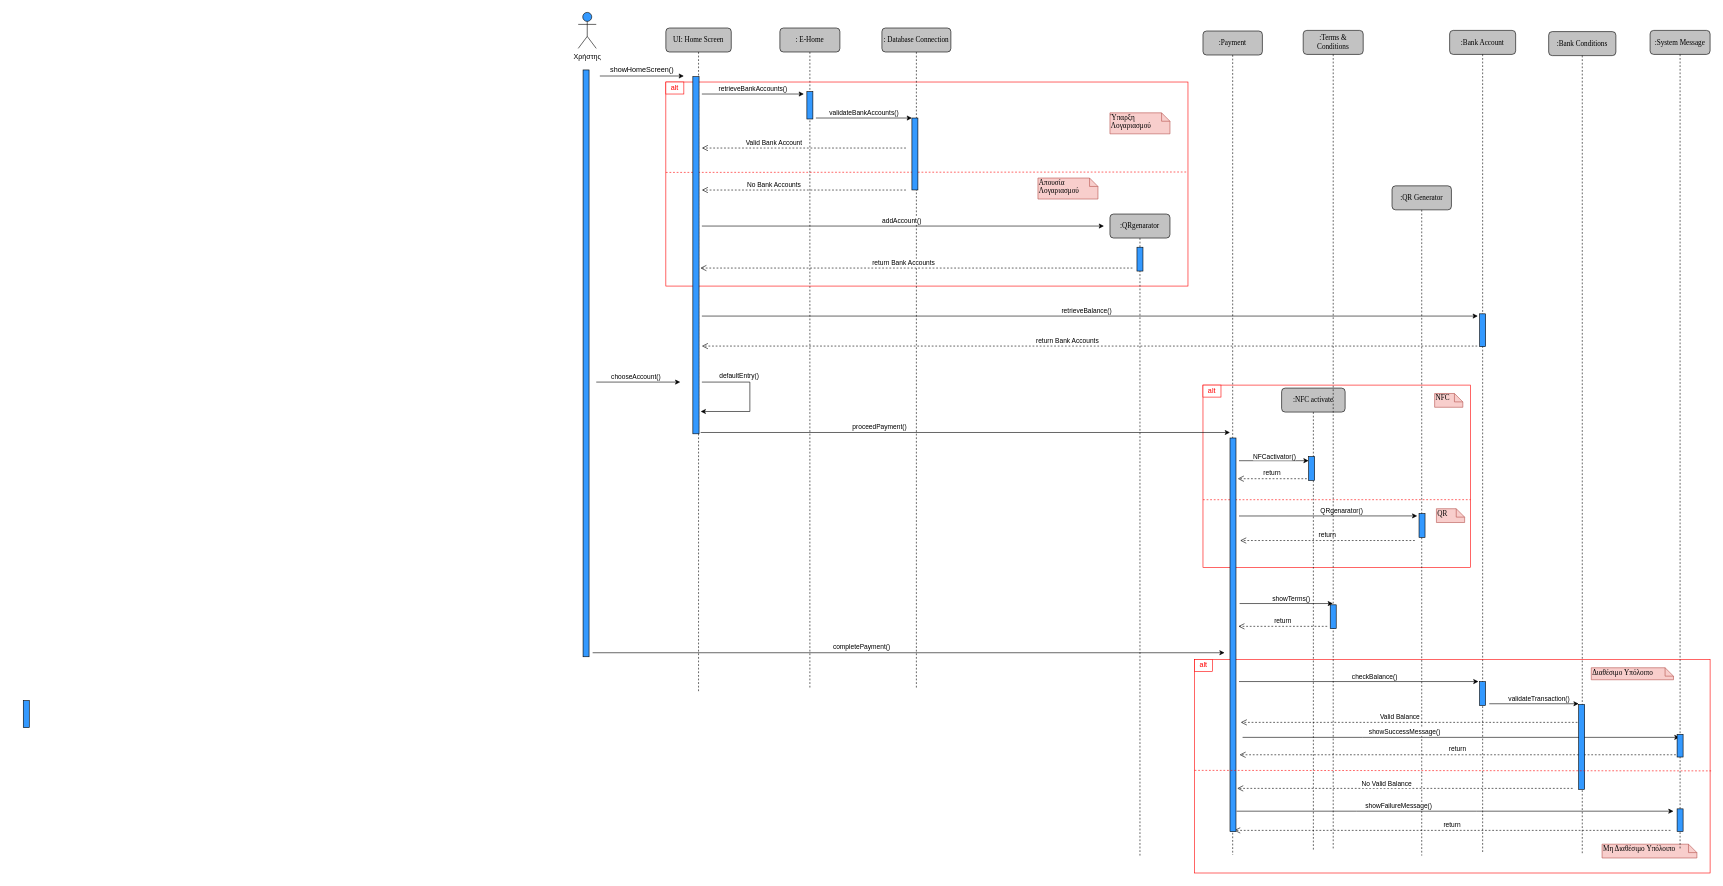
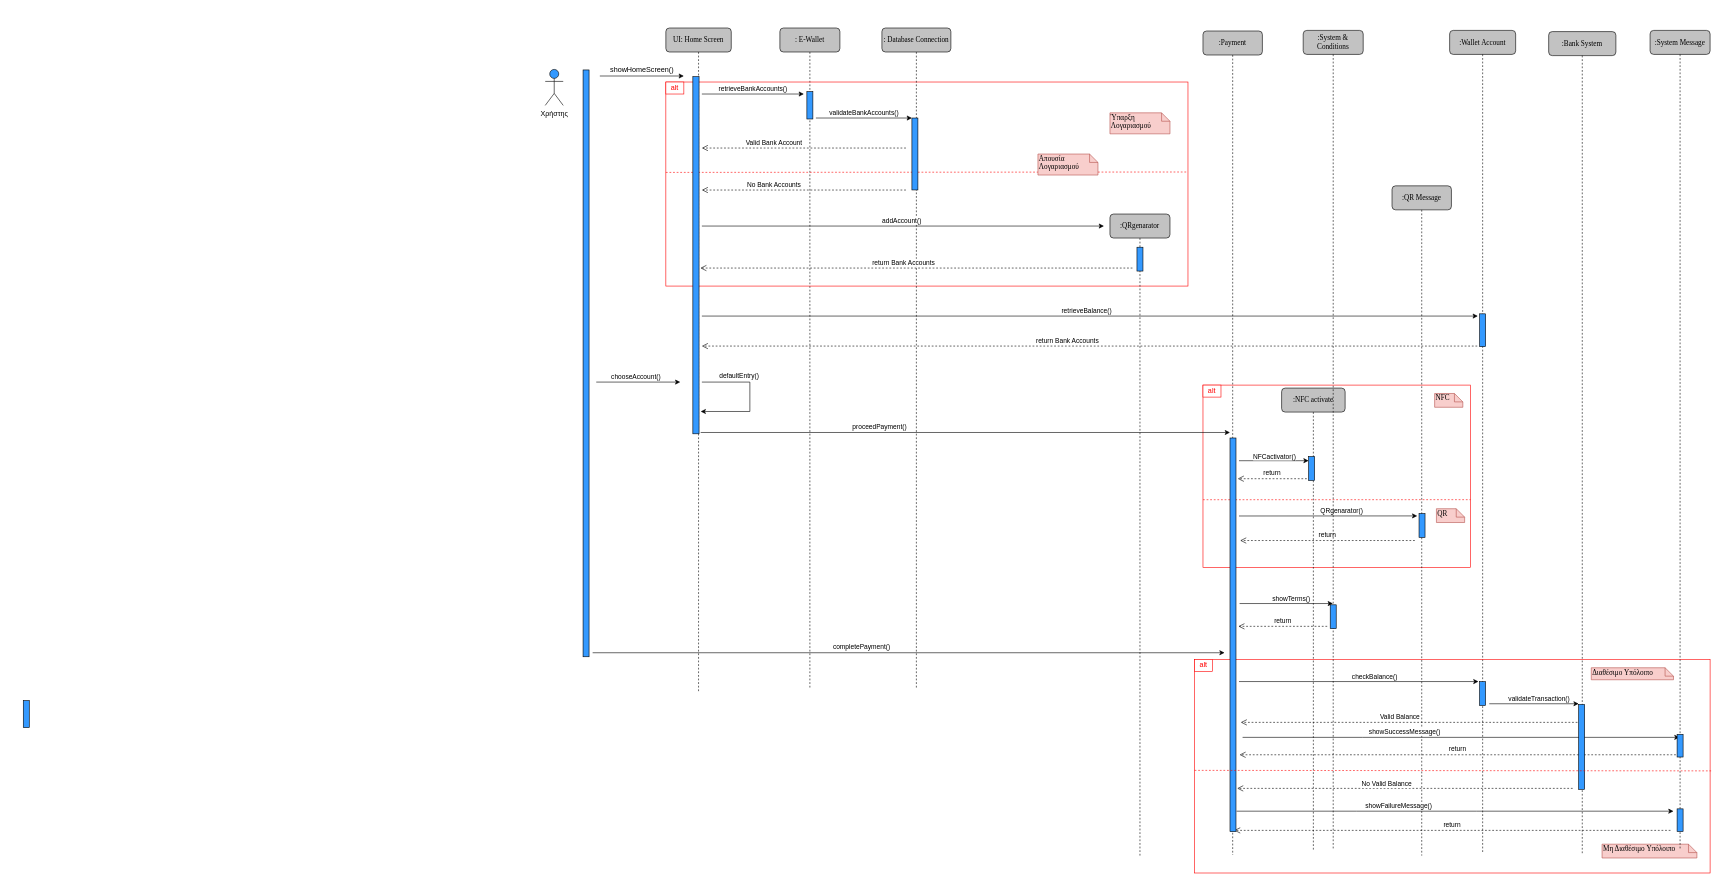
node "Χρήστης": moved (587, 30) -> (554, 87)
node ": E-Home": label ": E-Home" -> ": E-Wallet"
node ":Terms & Conditions": label ":Terms & Conditions" -> ":System & Conditions"
node ":Bank Account": label ":Bank Account" -> ":Wallet Account"
node ":Bank Conditions": label ":Bank Conditions" -> ":Bank System"
node "Απουσία Λογαριασμού": moved (1068, 188) -> (1068, 164)
node ":QR Generator": label ":QR Generator" -> ":QR Message"
